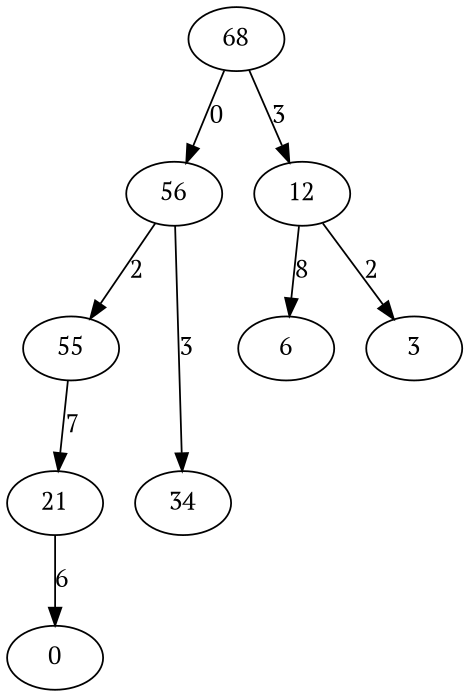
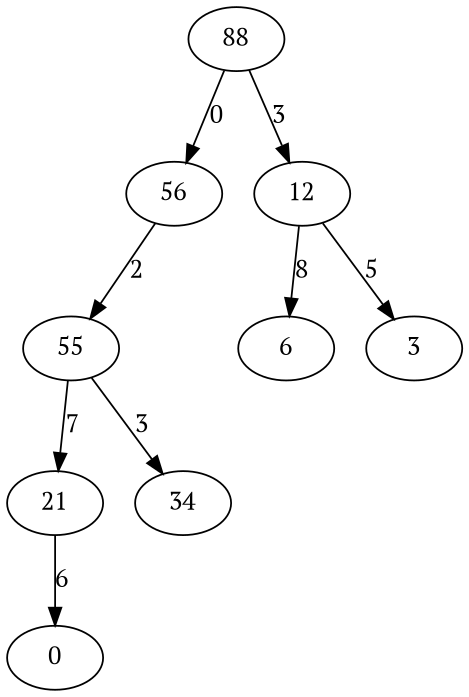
node "68": label "68" -> "88"
edge "12" -> "3": label "2" -> "5"
edge "56" -> "34": now "55" -> "34"
